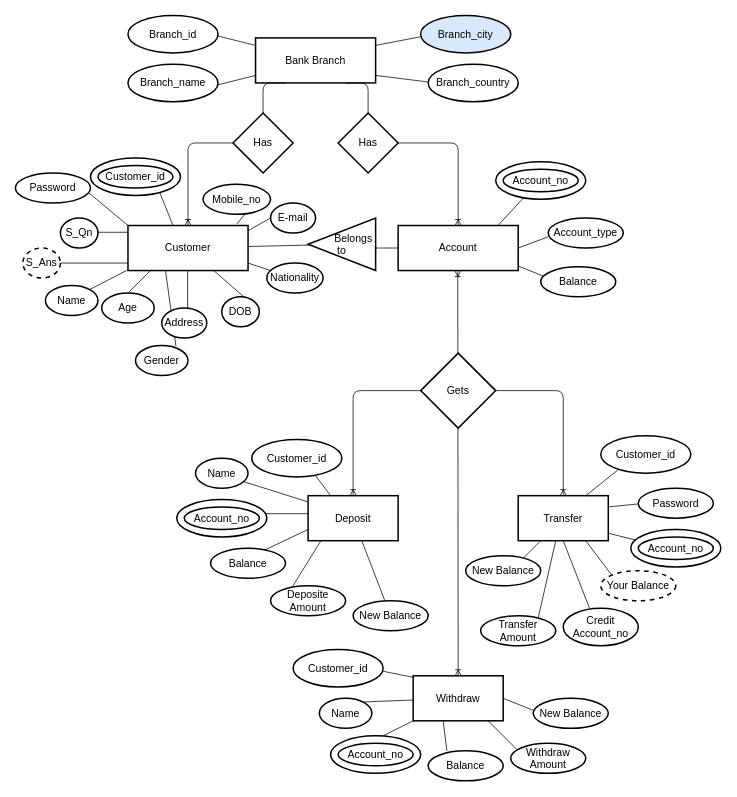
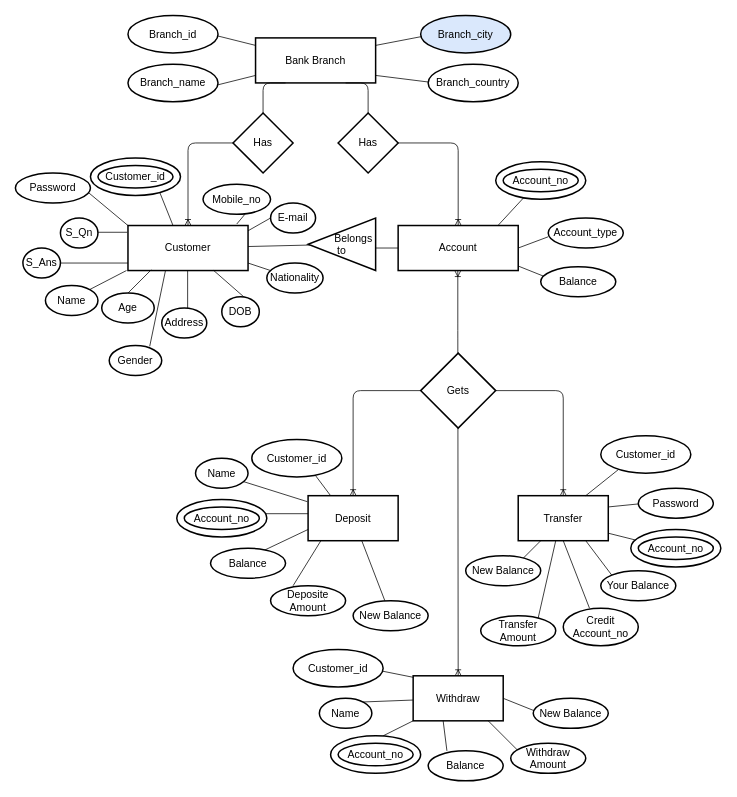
node "S_Ans": style dashed -> solid
node "Gender": moved (162, 360) -> (135, 360)
node "Your Balance": style dashed -> solid
